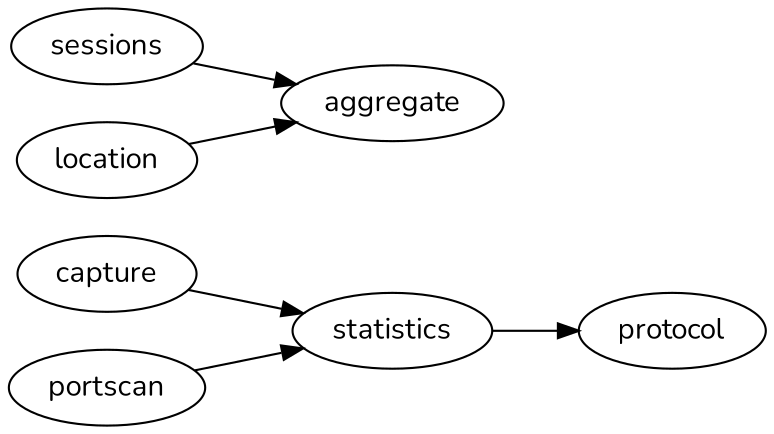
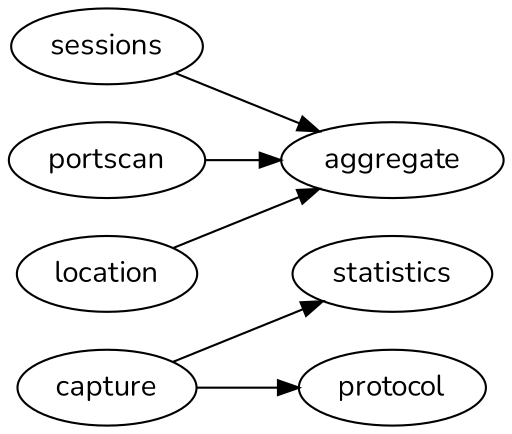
edge "statistics" -> "protocol": now "capture" -> "protocol"
edge "portscan" -> "statistics": now "portscan" -> "aggregate"
